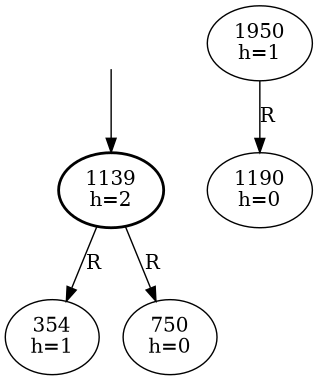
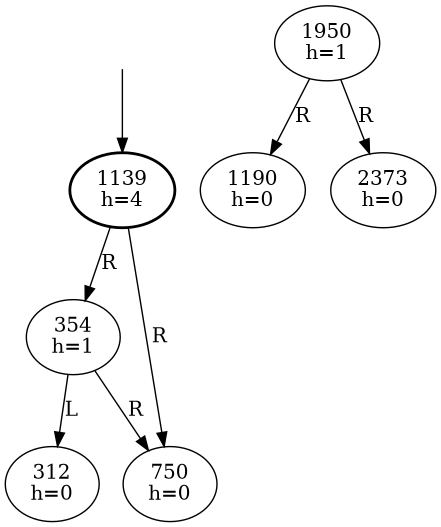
node "1139 h=2": label "1139 h=2" -> "1139 h=4"
node "2373 h=0": added
edge "354 h=1" -> "750 h=0": added, label "R"
node "312 h=0": added
